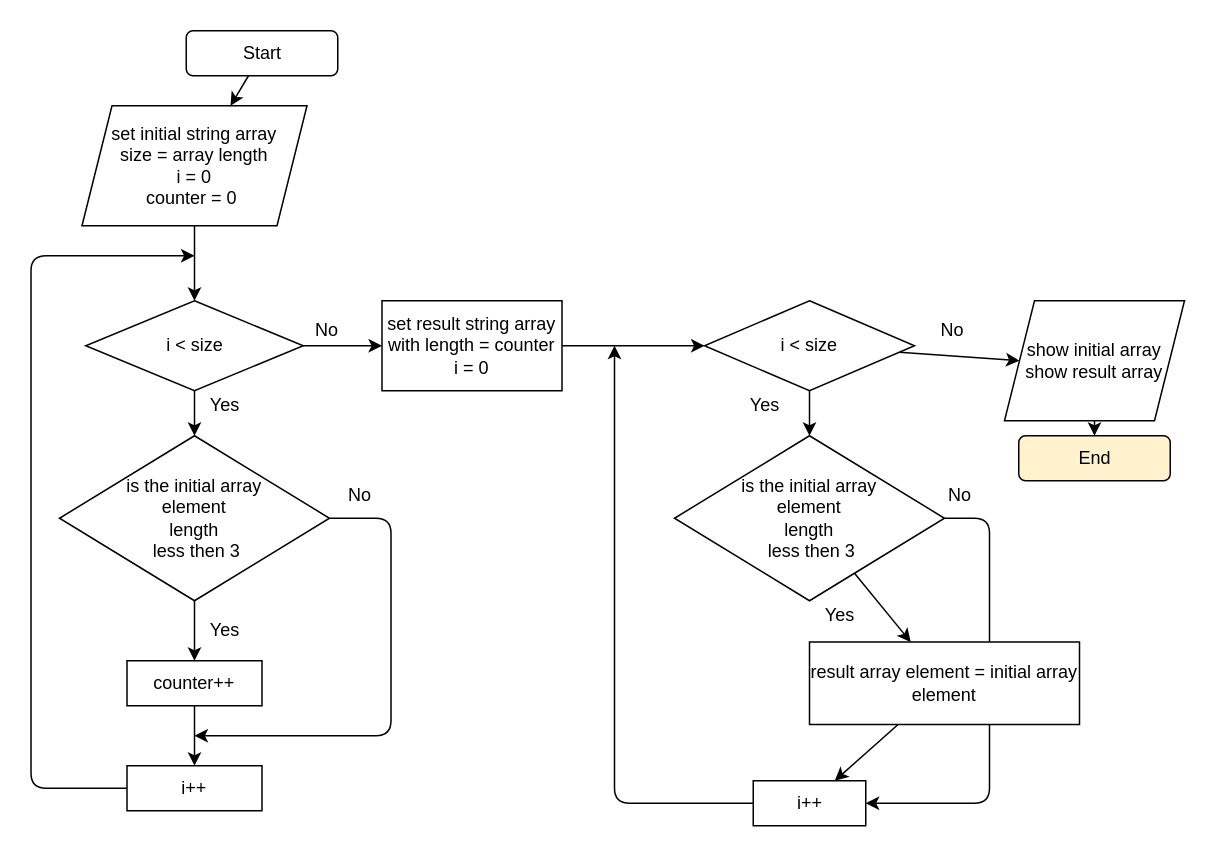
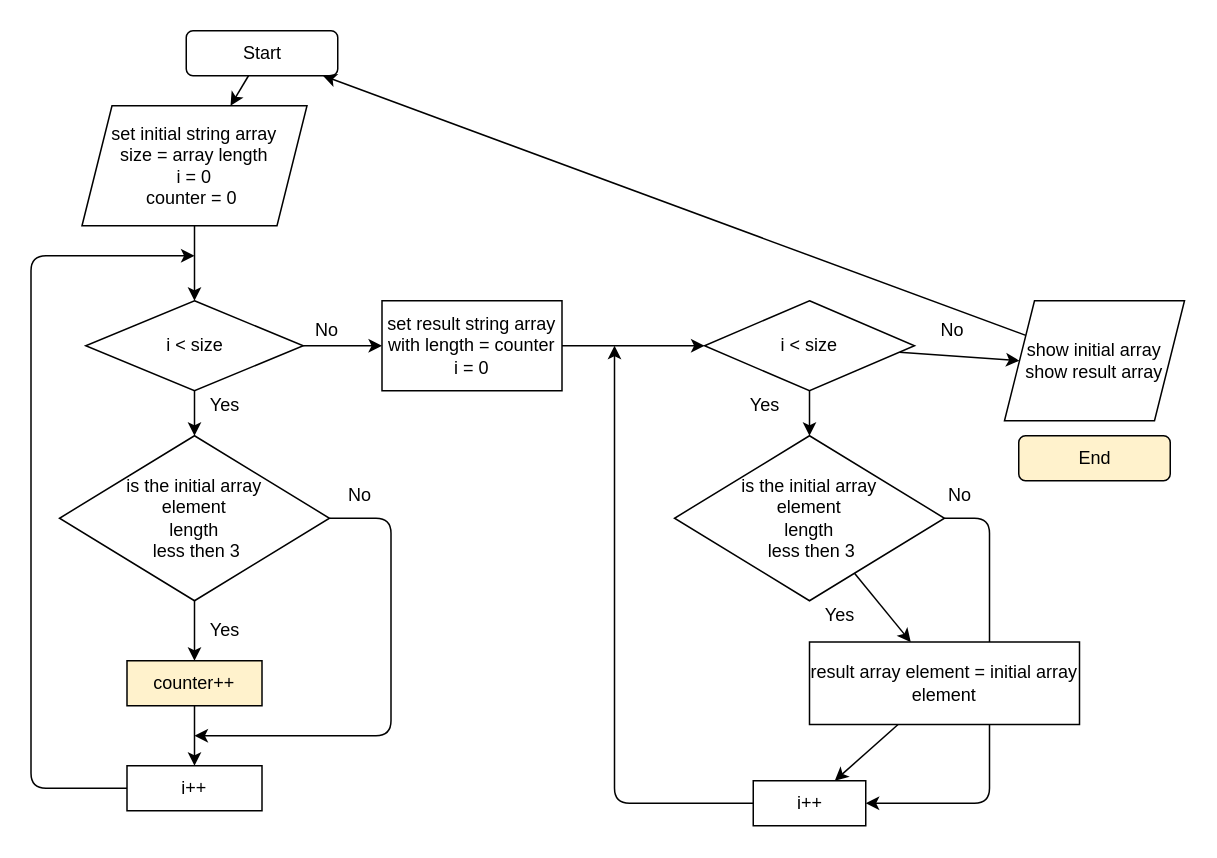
edge "show initial array show result array" -> "End": now "show initial array show result array" -> "Start"
node "counter++": fillcolor #ffffff -> #fff2cc
